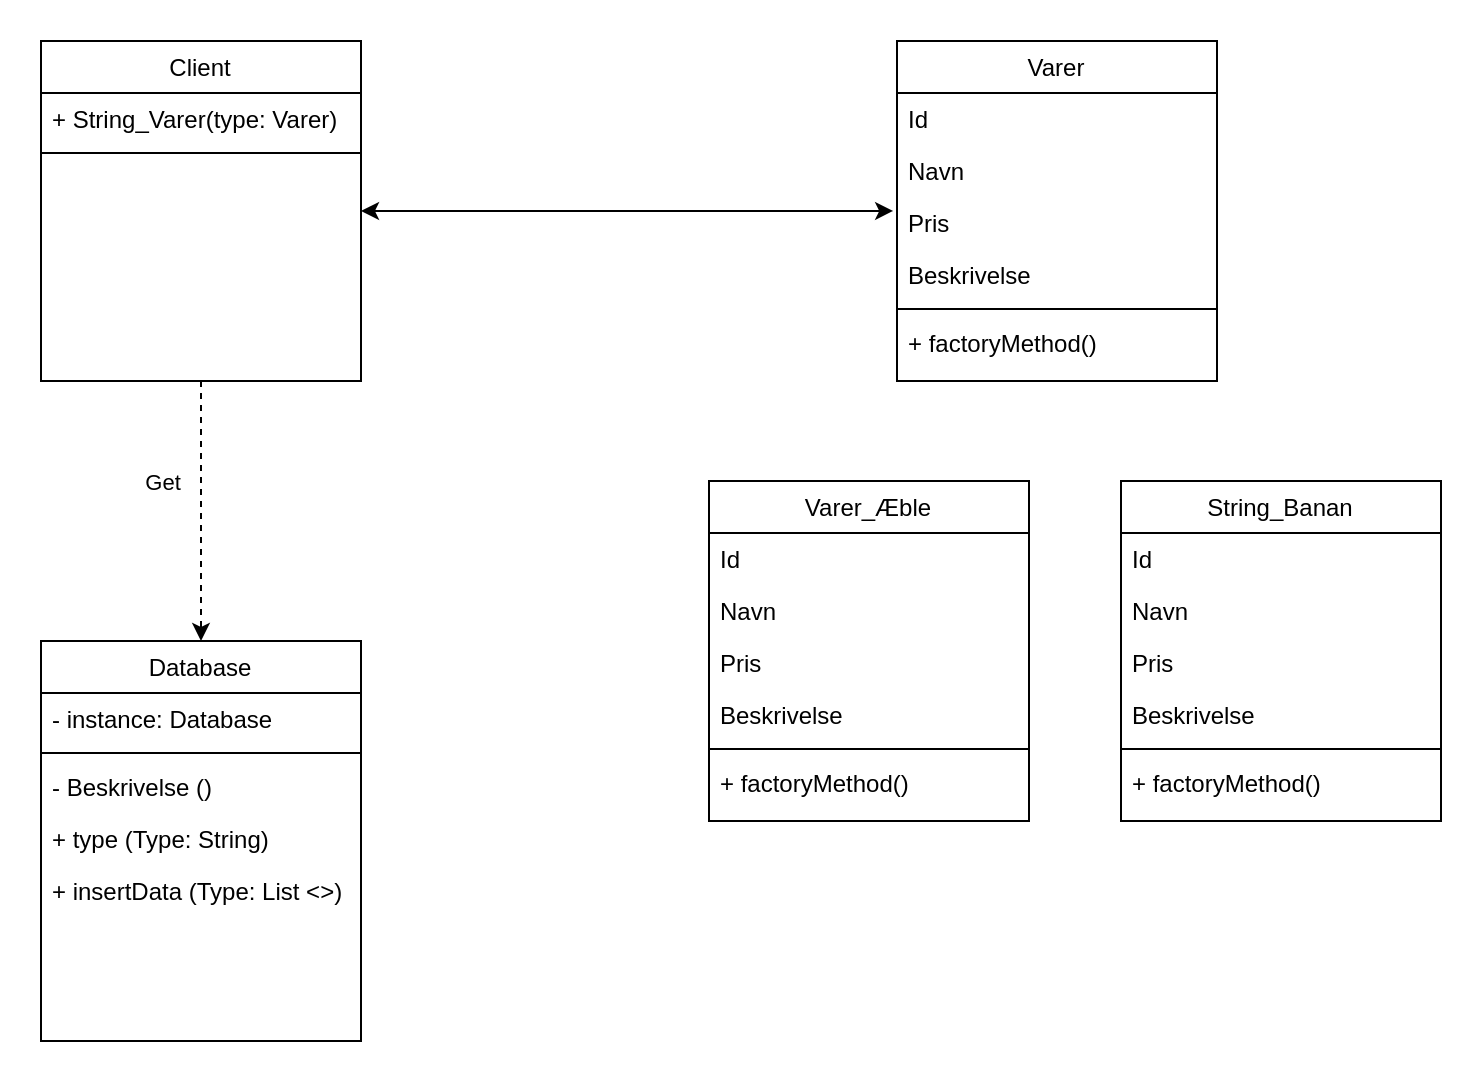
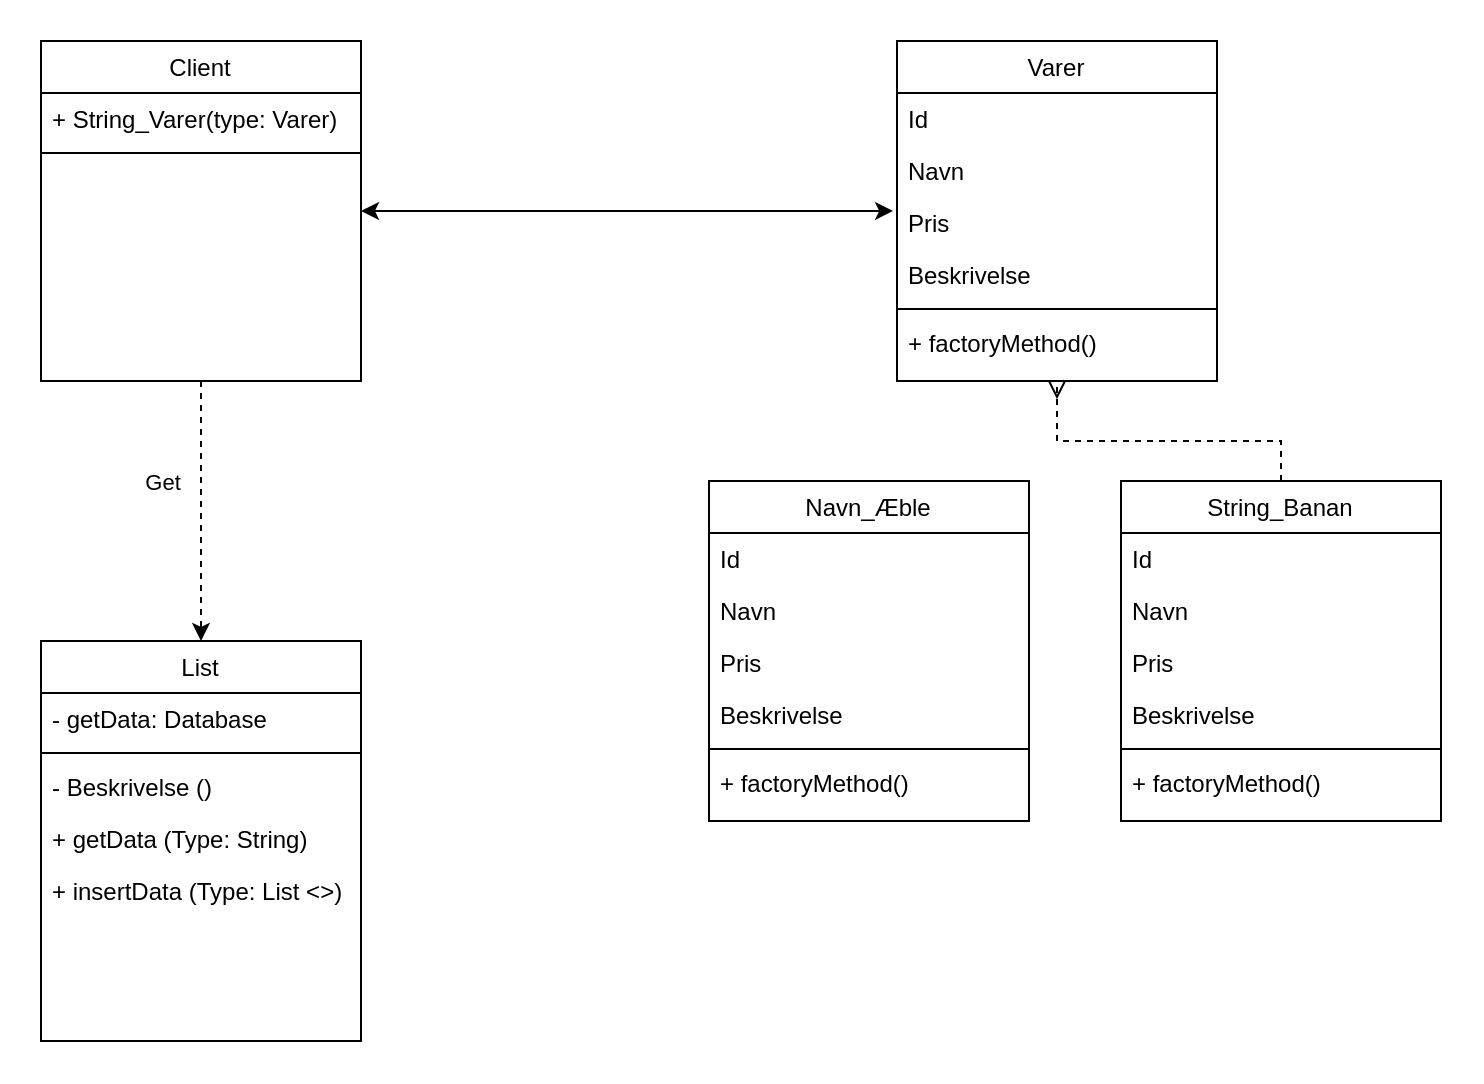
edge "String_Banan" -> "Varer": added
node "Varer_Æble": label "Varer_Æble" -> "Navn_Æble"
node "Database": label "Database" -> "List"
node "- instance: Database": label "- instance: Database" -> "- getData: Database"
node "+ type (Type: String)": label "+ type (Type: String)" -> "+ getData (Type: String)"
